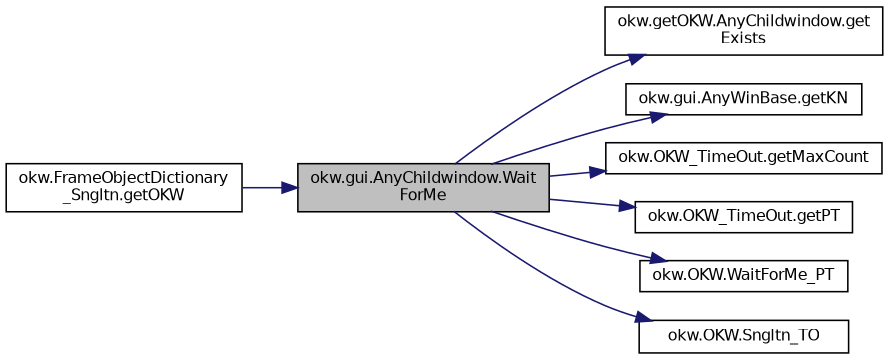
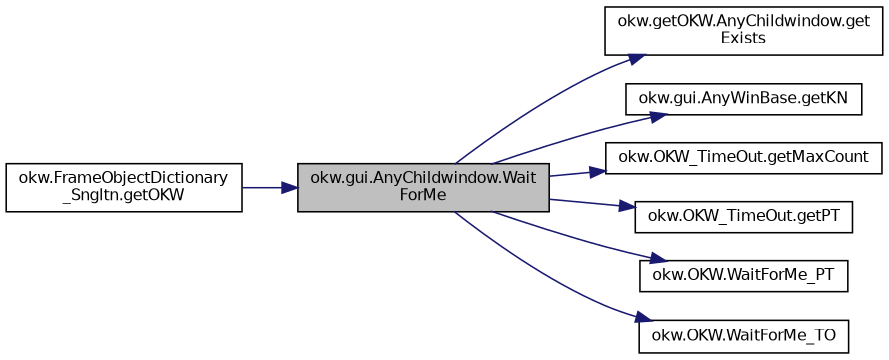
node "okw.OKW.Sngltn_TO": label "okw.OKW.Sngltn_TO" -> "okw.OKW.WaitForMe_TO"
